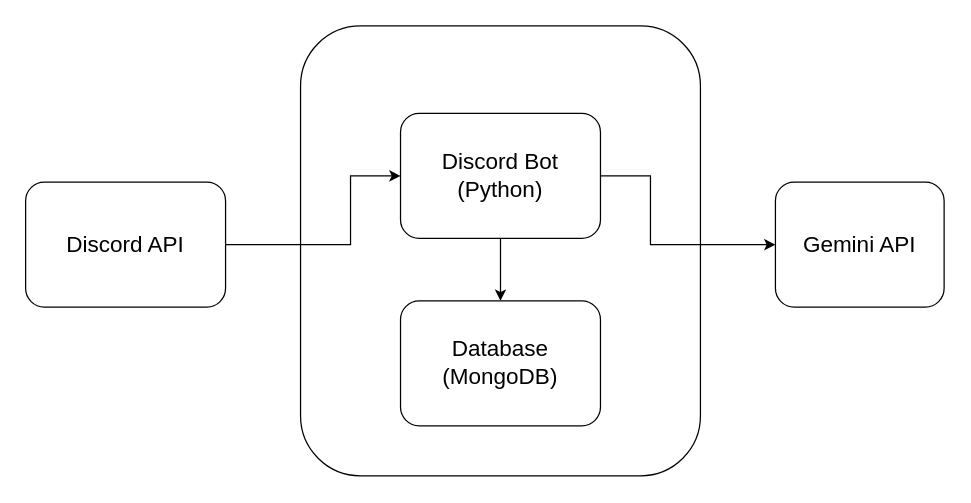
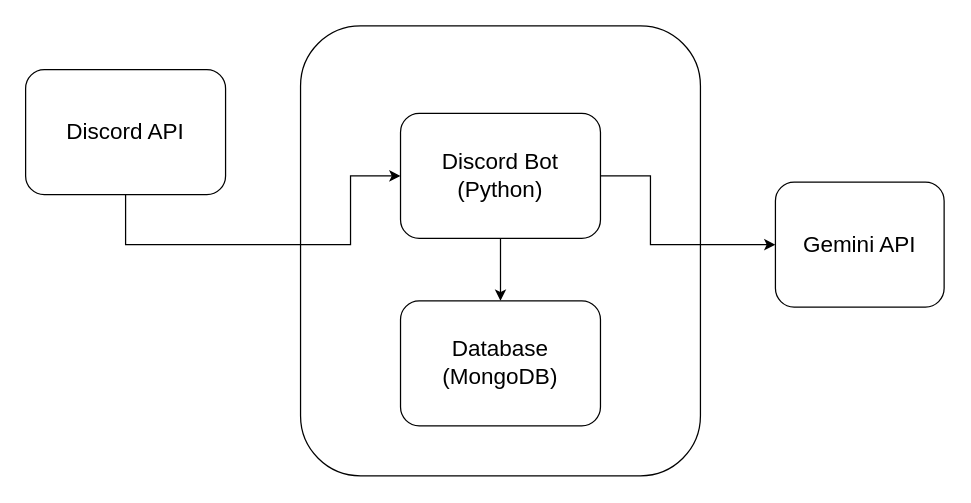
node "Discord API": moved (126, 244) -> (126, 132)
